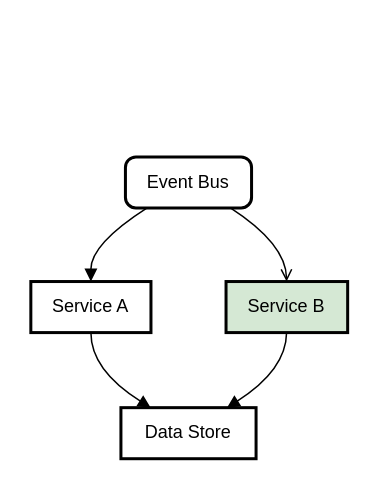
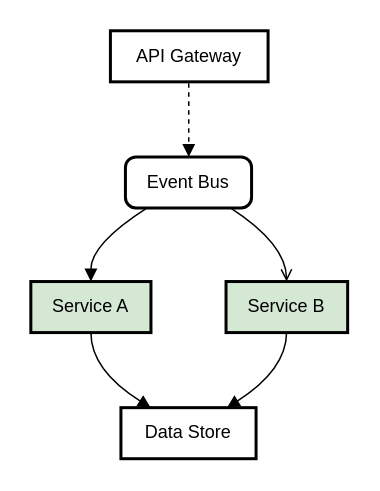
node "API Gateway": added
edge "API Gateway" -> "Event Bus": added
node "Service A": fillcolor #ffffff -> #d5e8d4
